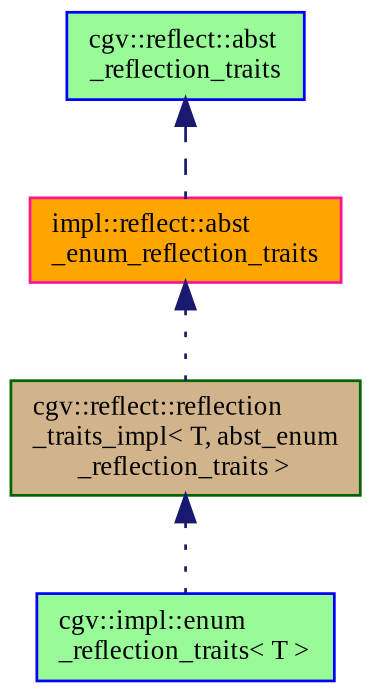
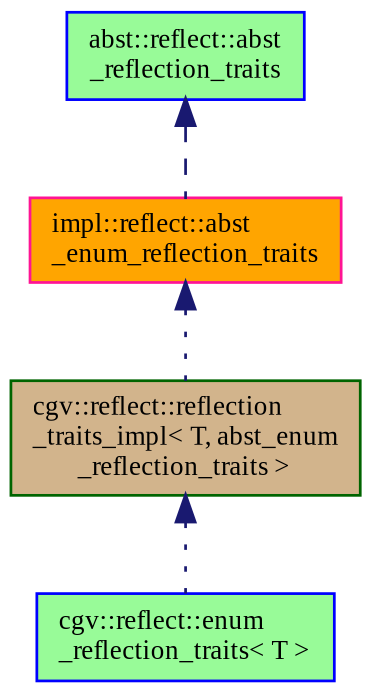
node "cgv::reflect::abst _reflection_traits": label "cgv::reflect::abst _reflection_traits" -> "abst::reflect::abst _reflection_traits"
node "cgv::impl::enum _reflection_traits< T >": label "cgv::impl::enum _reflection_traits< T >" -> "cgv::reflect::enum _reflection_traits< T >"
